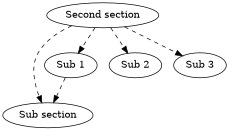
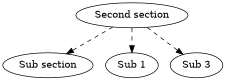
node "Sub 2": removed
edge "Sub 1" -> "Sub section": removed
